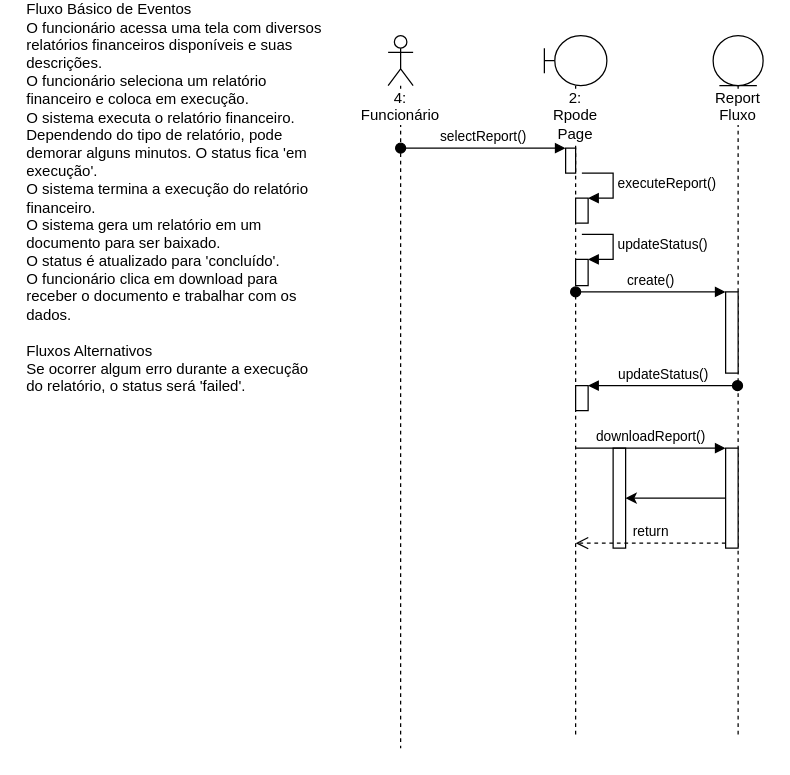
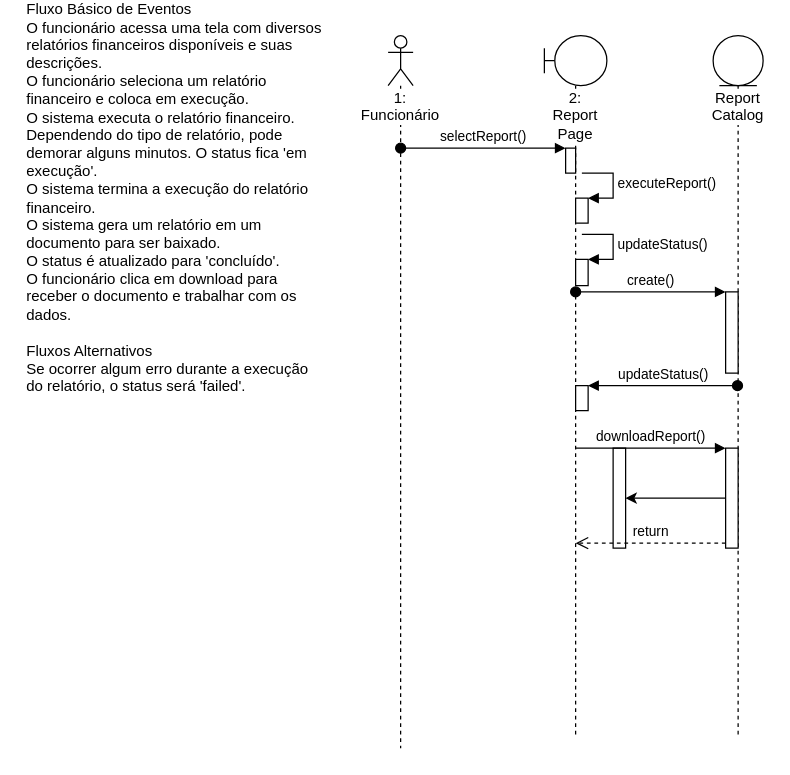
node "2: Rpode Page": label "2: Rpode Page" -> "2: Report Page"
node "Report Fluxo": label "Report Fluxo" -> "Report Catalog"
node "4: Funcionário": label "4: Funcionário" -> "1: Funcionário"
